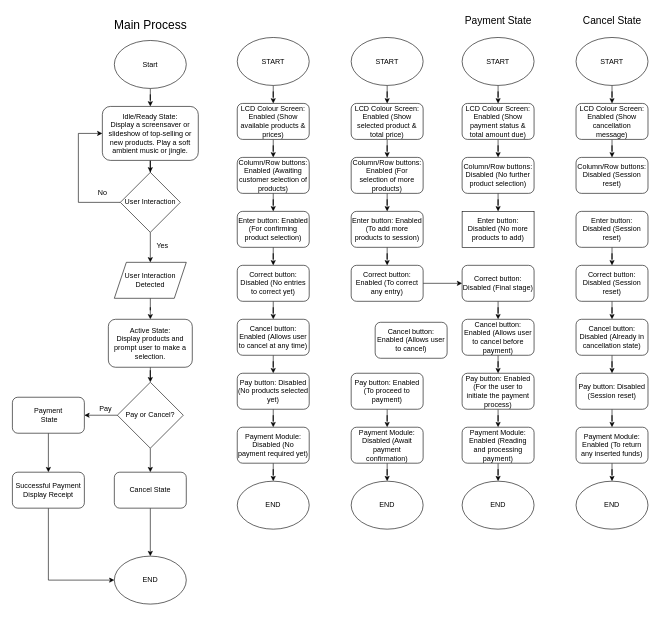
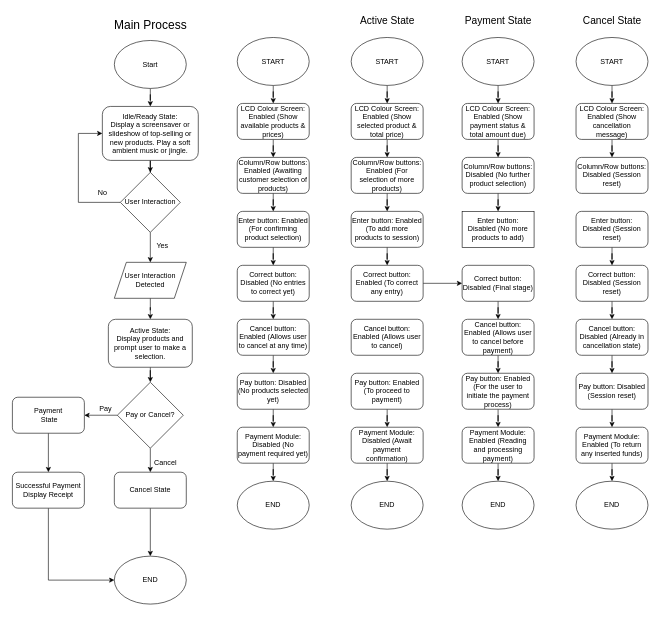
node "Active State": added
node "Cancel button: Enabled (Allows user to cancel)": moved (411, 341) -> (387, 338)
node "Cancel": added
